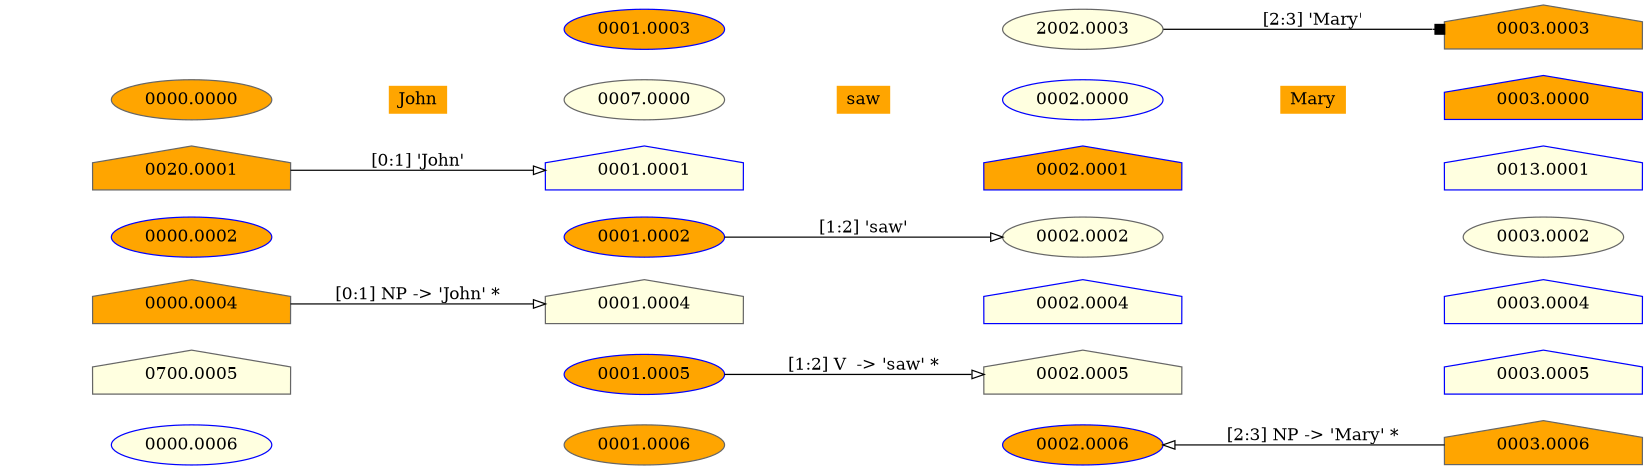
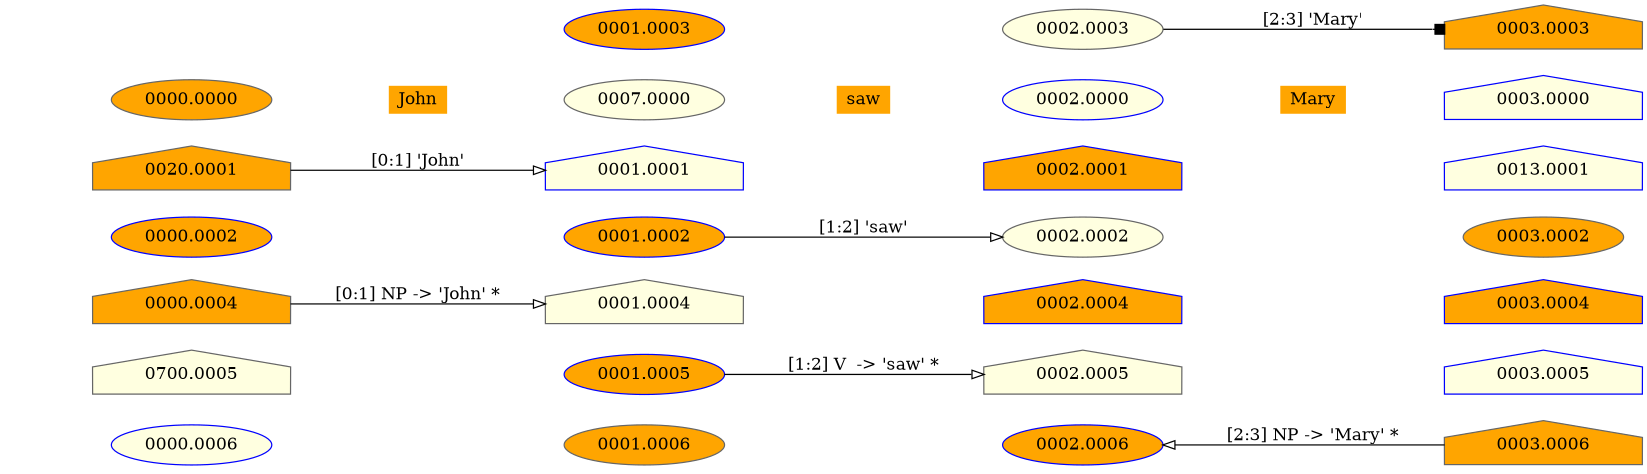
node "2002.0003": label "2002.0003" -> "0002.0003"
node "0003.0000": fillcolor orange -> lightyellow
node "0003.0002": fillcolor lightyellow -> orange
node "0002.0004": fillcolor lightyellow -> orange
node "0003.0004": fillcolor lightyellow -> orange
